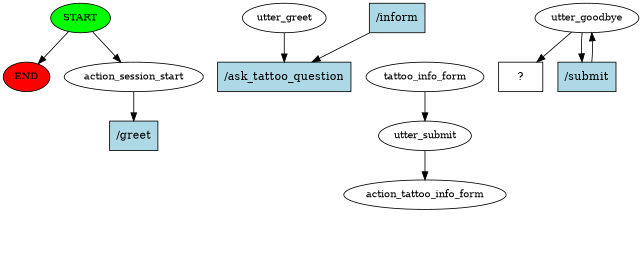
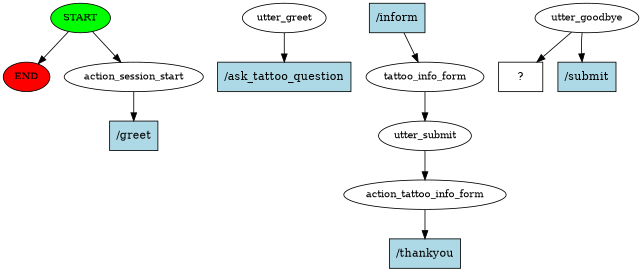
edge "/inform" -> "/ask_tattoo_question": now "/inform" -> "tattoo_info_form"
edge "/submit" -> "utter_goodbye": removed
node "/thankyou": added
